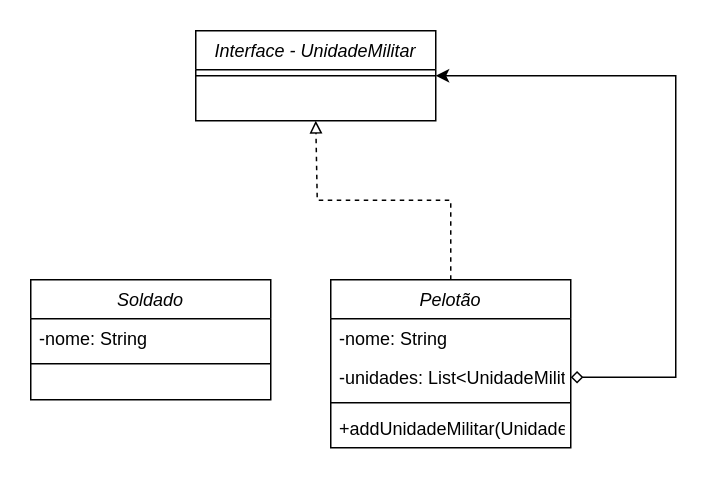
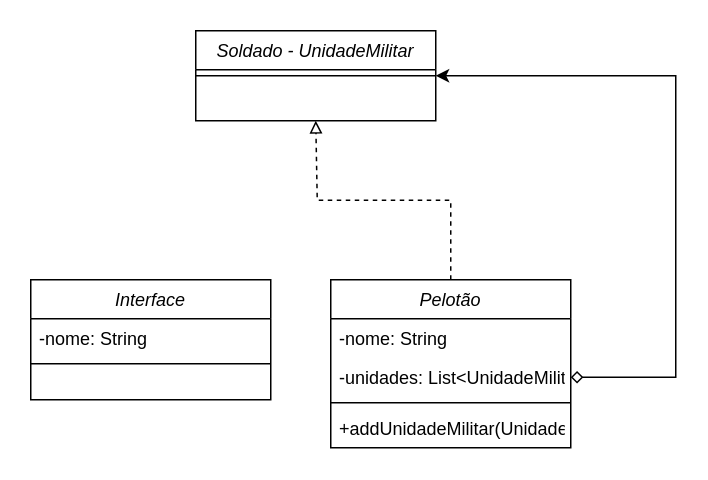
node "Interface - UnidadeMilitar": label "Interface - UnidadeMilitar" -> "Soldado - UnidadeMilitar"
node "Soldado": label "Soldado" -> "Interface"
